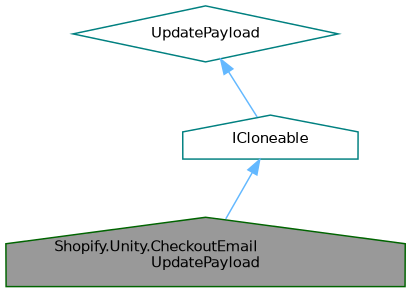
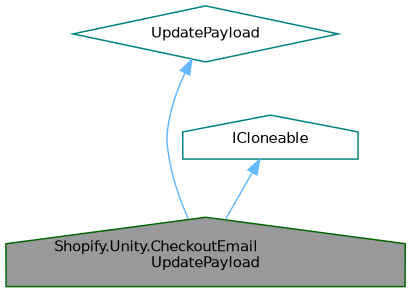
edge "ICloneable" -> "UpdatePayload": now "Shopify.Unity.CheckoutEmail UpdatePayload" -> "UpdatePayload"
